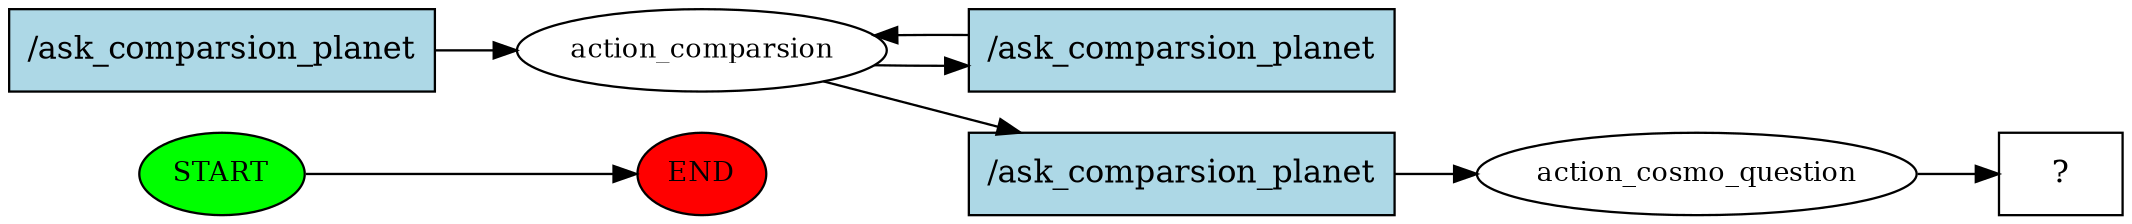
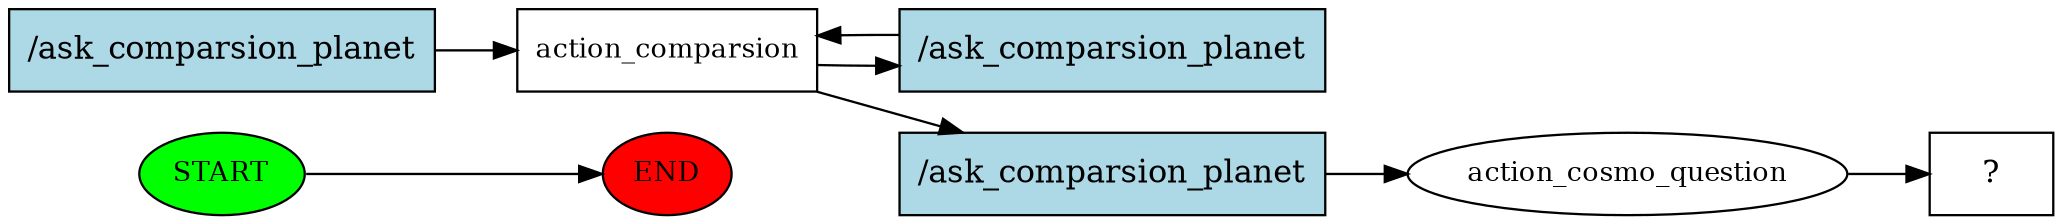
node "action_comparsion": shape ellipse -> box
